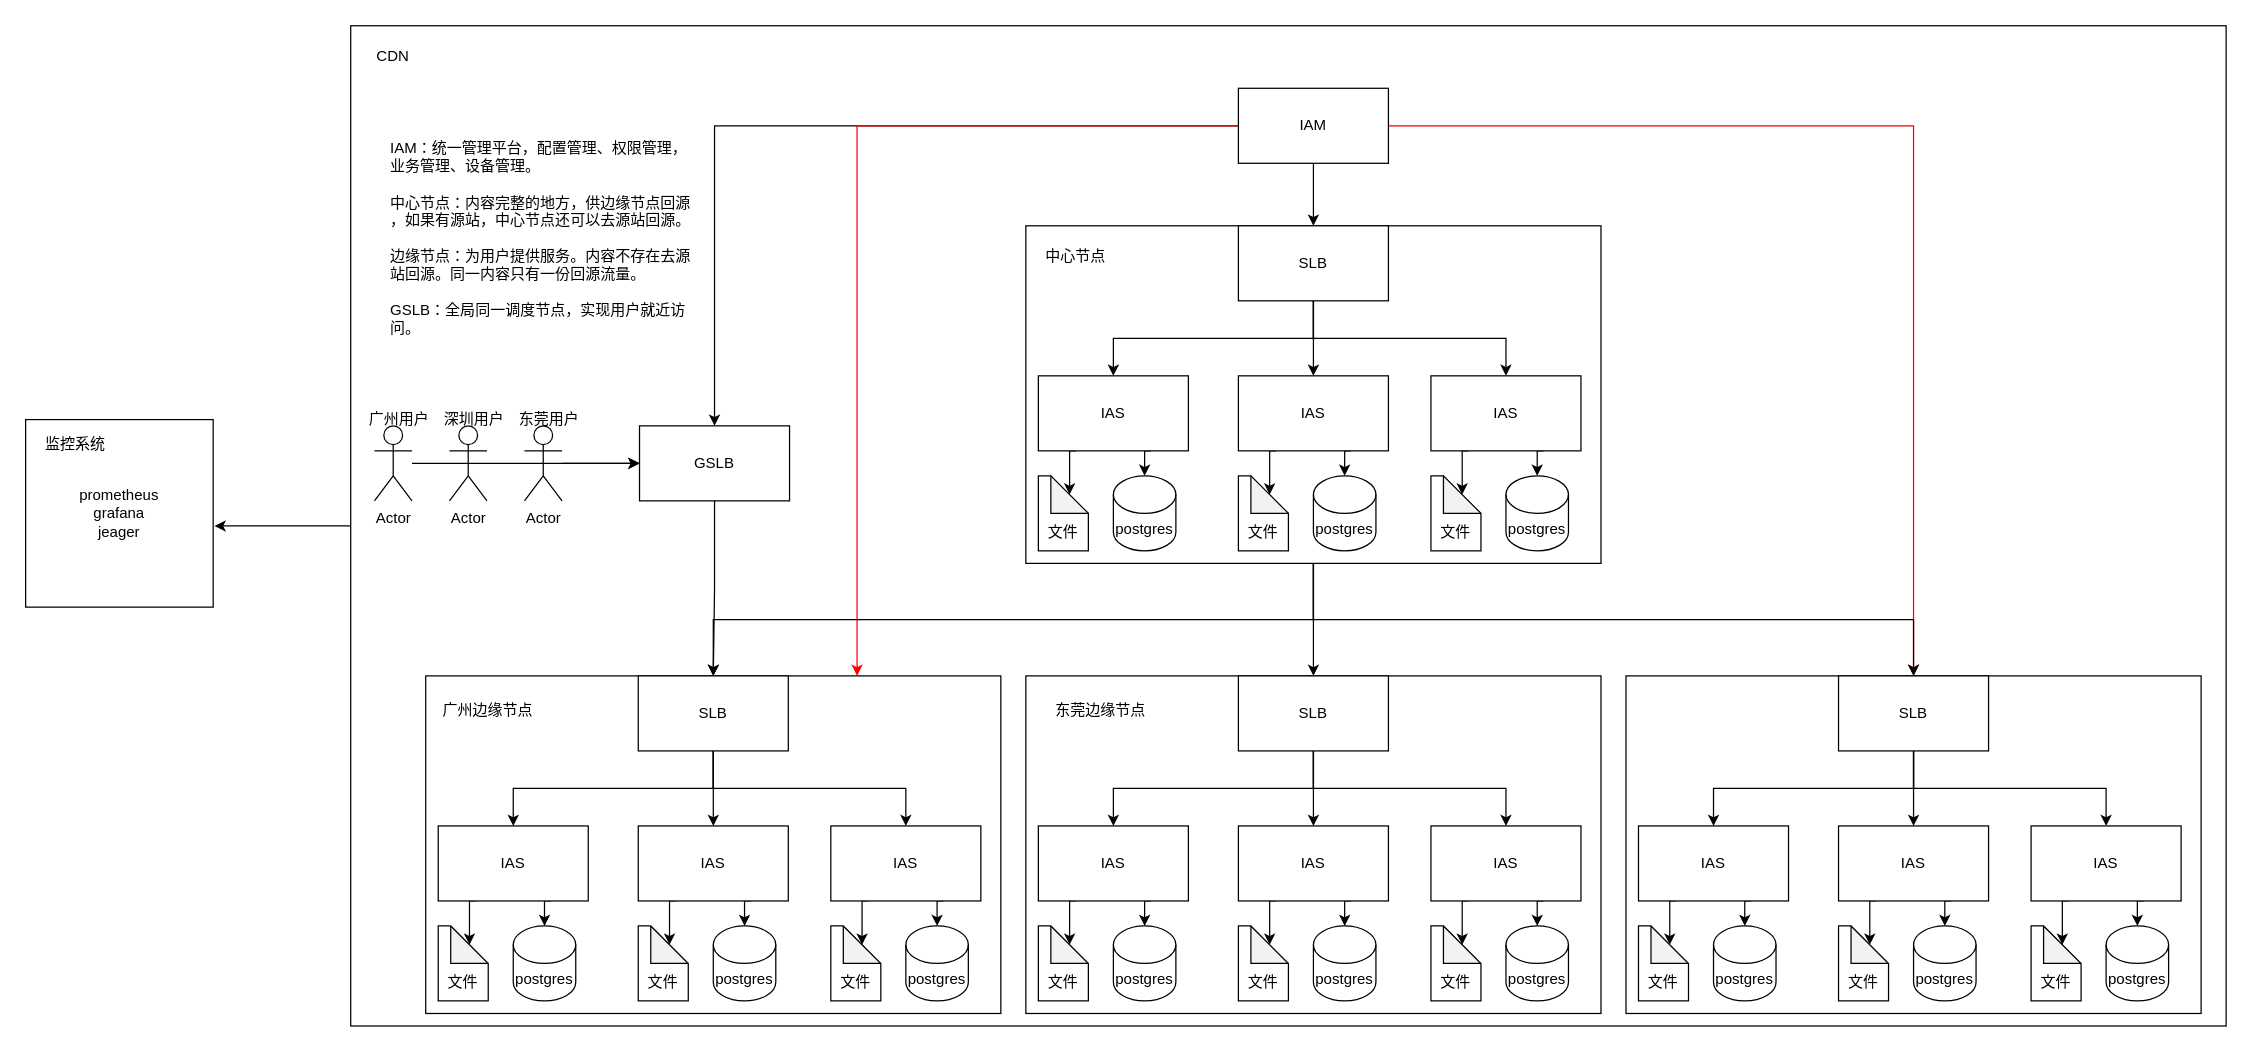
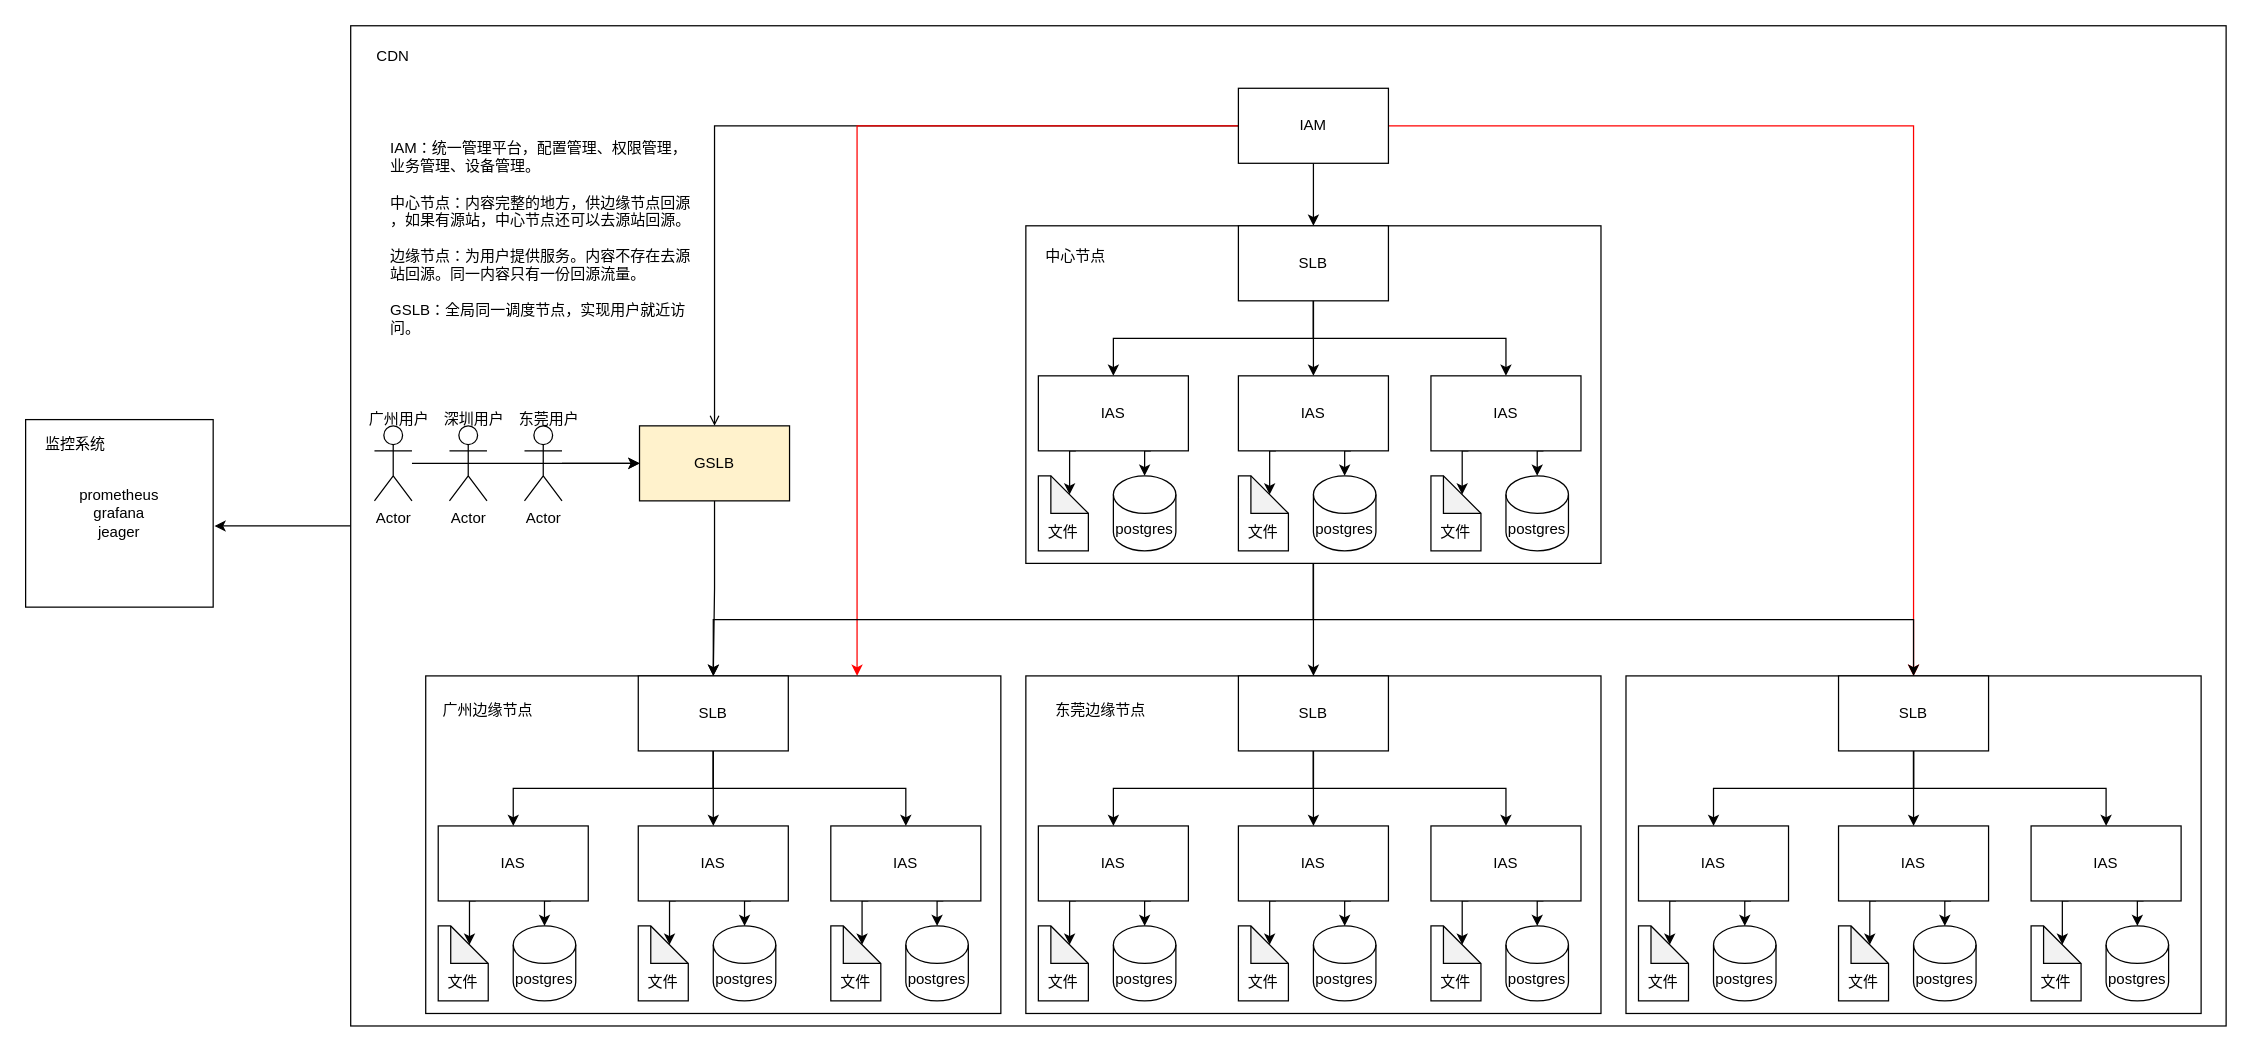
edge "IAM" -> "GSLB": arrowhead classic -> open
node "GSLB": fillcolor #ffffff -> #fff2cc
